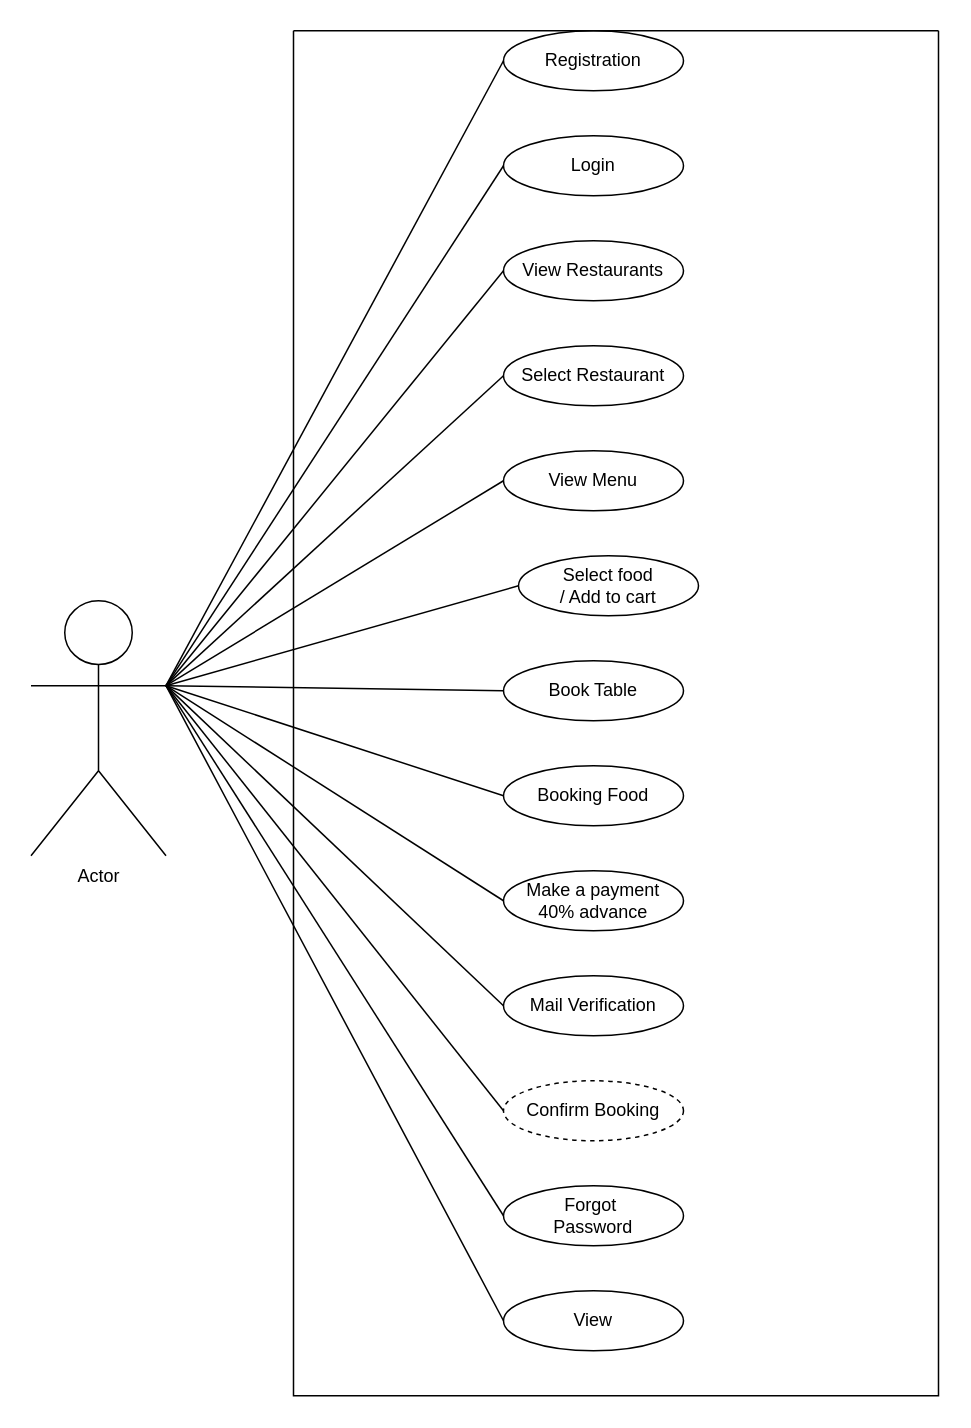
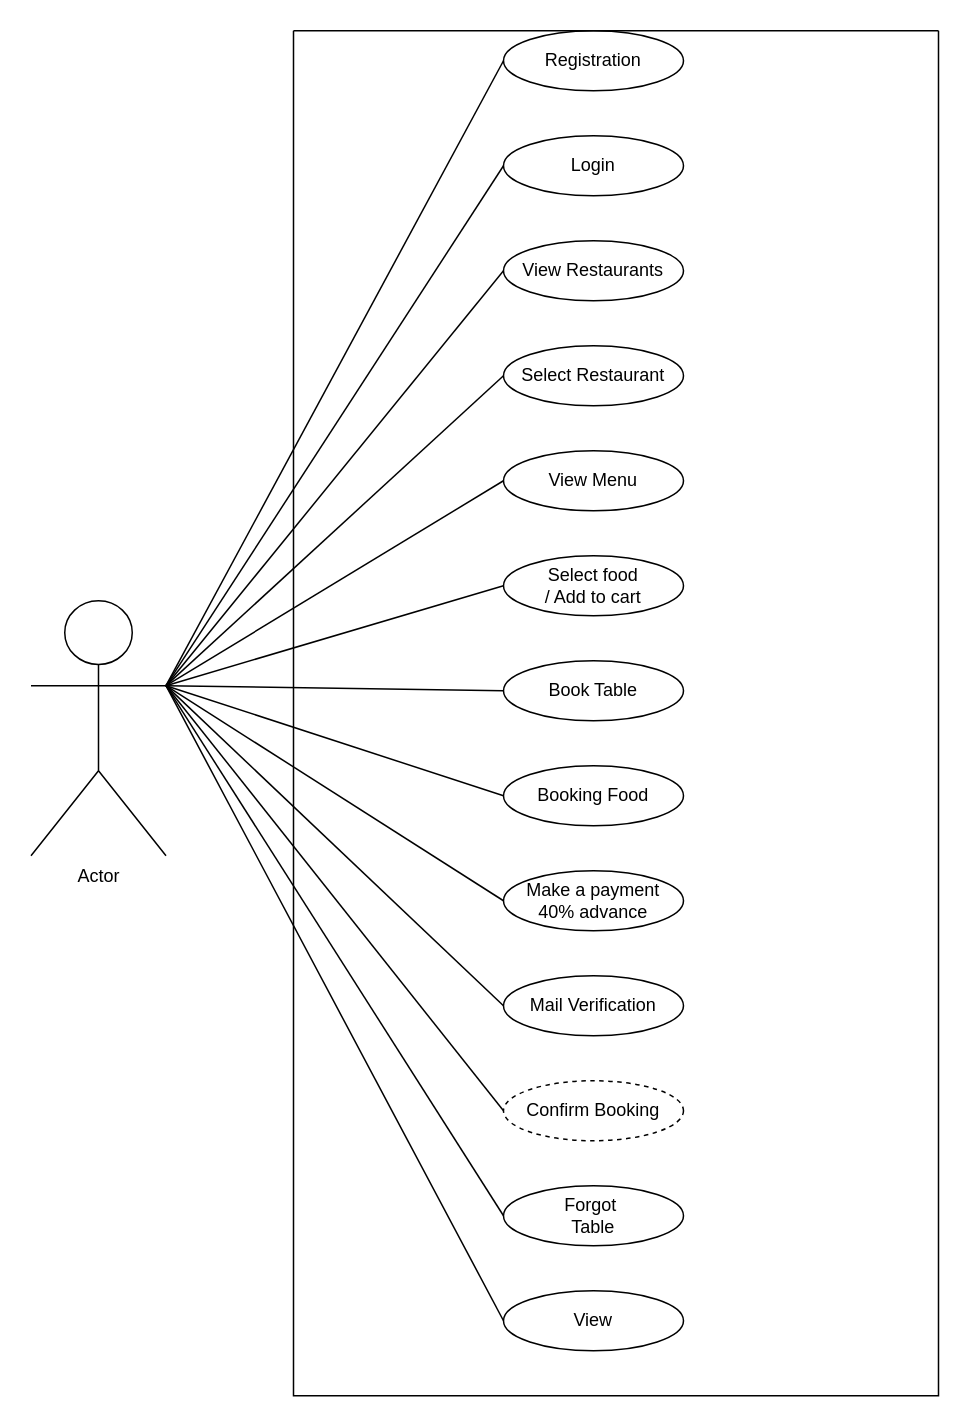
node "Select food / Add to cart": moved (608, 586) -> (593, 586)
node "Forgot Password": label "Forgot Password" -> "Forgot Table"
